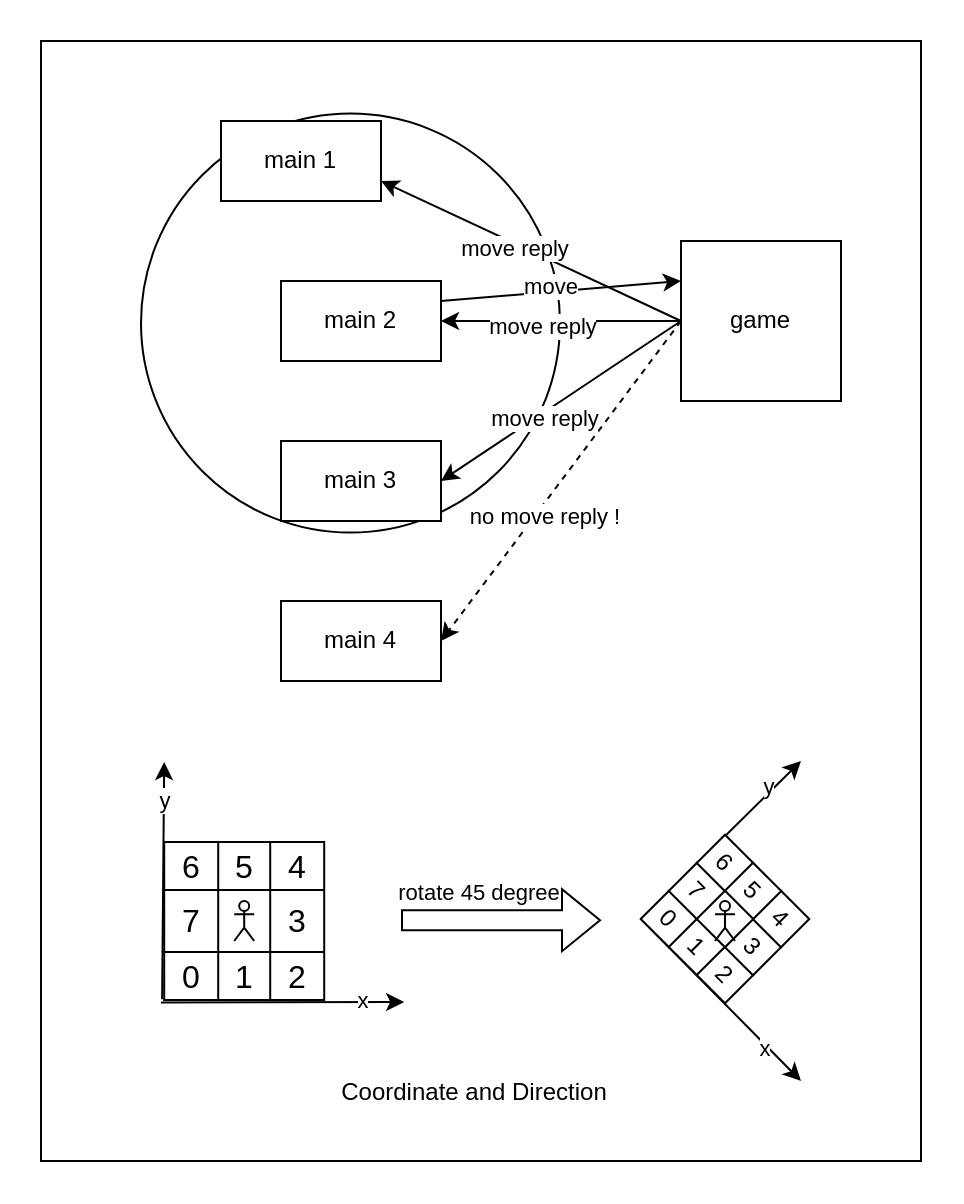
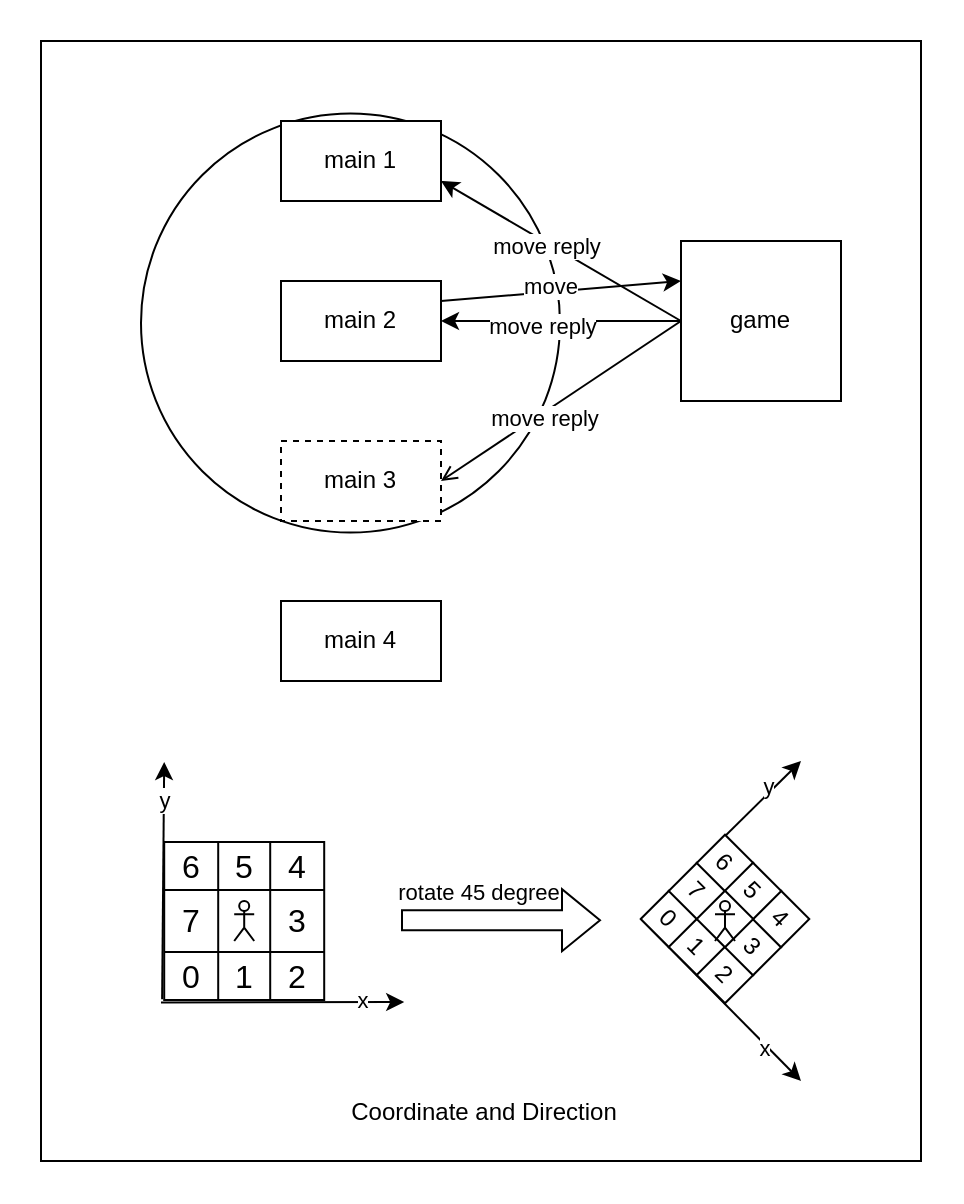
node "main 1": moved (301, 161) -> (361, 161)
edge "game" -> "main 3": arrowhead classic -> open
edge "game" -> "main 4": removed, label "no move reply !"
node "main 3": style solid -> dashed
node "Coordinate and Direction": moved (474, 1092) -> (484, 1112)
